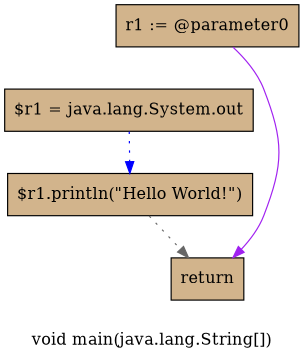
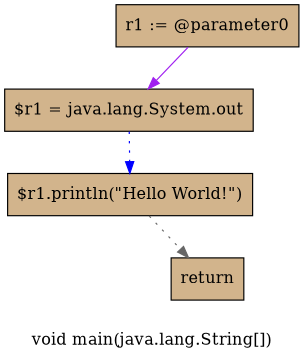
edge "r1 := @parameter0" -> "return": now "r1 := @parameter0" -> "$r1 = java.lang.System.out"
